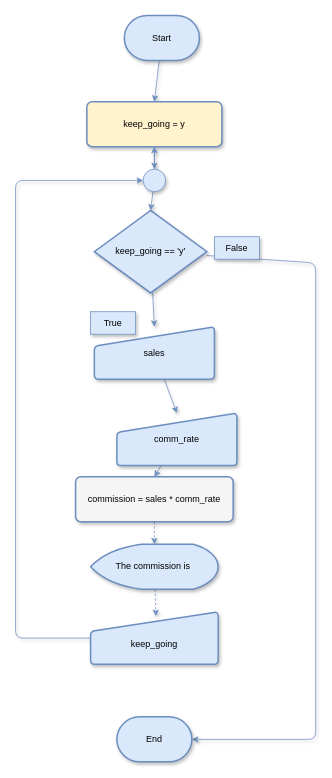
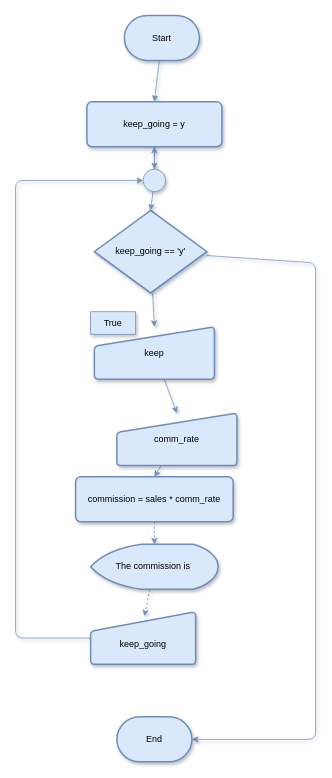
node "keep_going = y": fillcolor #fff2cc -> #dae8fc
node "False": removed
node "sales": label "sales" -> "keep"
node "commission = sales * comm_rate": fillcolor #f5f5f5 -> #dae8fc
node "keep_going": size 128x53 -> 105x53
